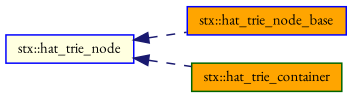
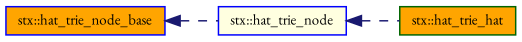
edge "stx::hat_trie_node_base" -> "stx::hat_trie_node": reversed
node "stx::hat_trie_container": label "stx::hat_trie_container" -> "stx::hat_trie_hat"
